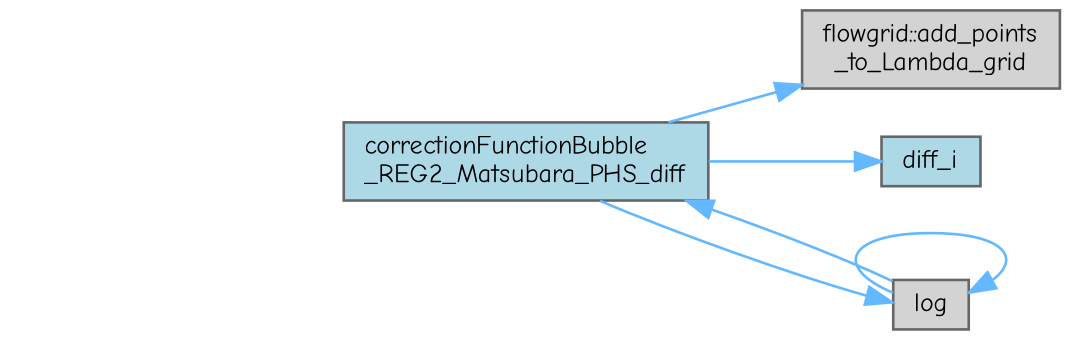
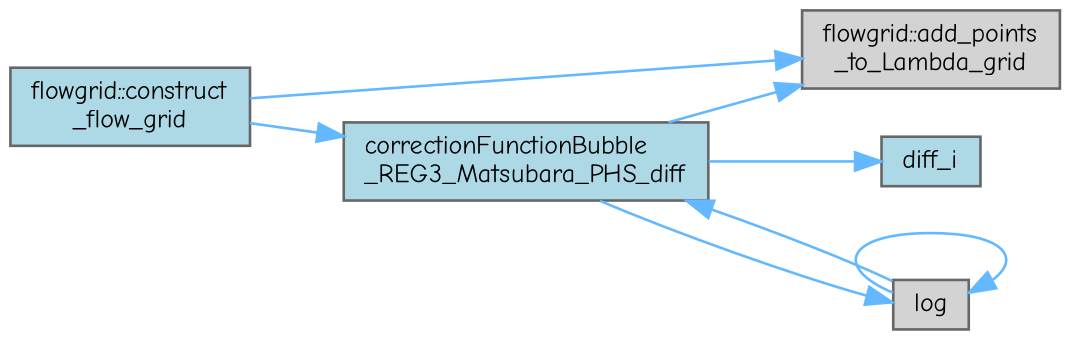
node "flowgrid::construct _flow_grid": added
node "correctionFunctionBubble _REG2_Matsubara_PHS_diff": label "correctionFunctionBubble _REG2_Matsubara_PHS_diff" -> "correctionFunctionBubble _REG3_Matsubara_PHS_diff"
